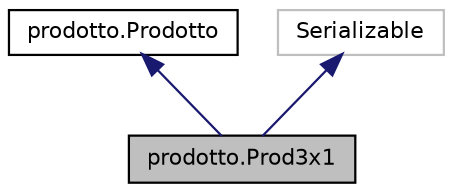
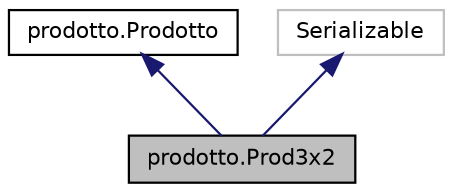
node "prodotto.Prod3x1": label "prodotto.Prod3x1" -> "prodotto.Prod3x2"
